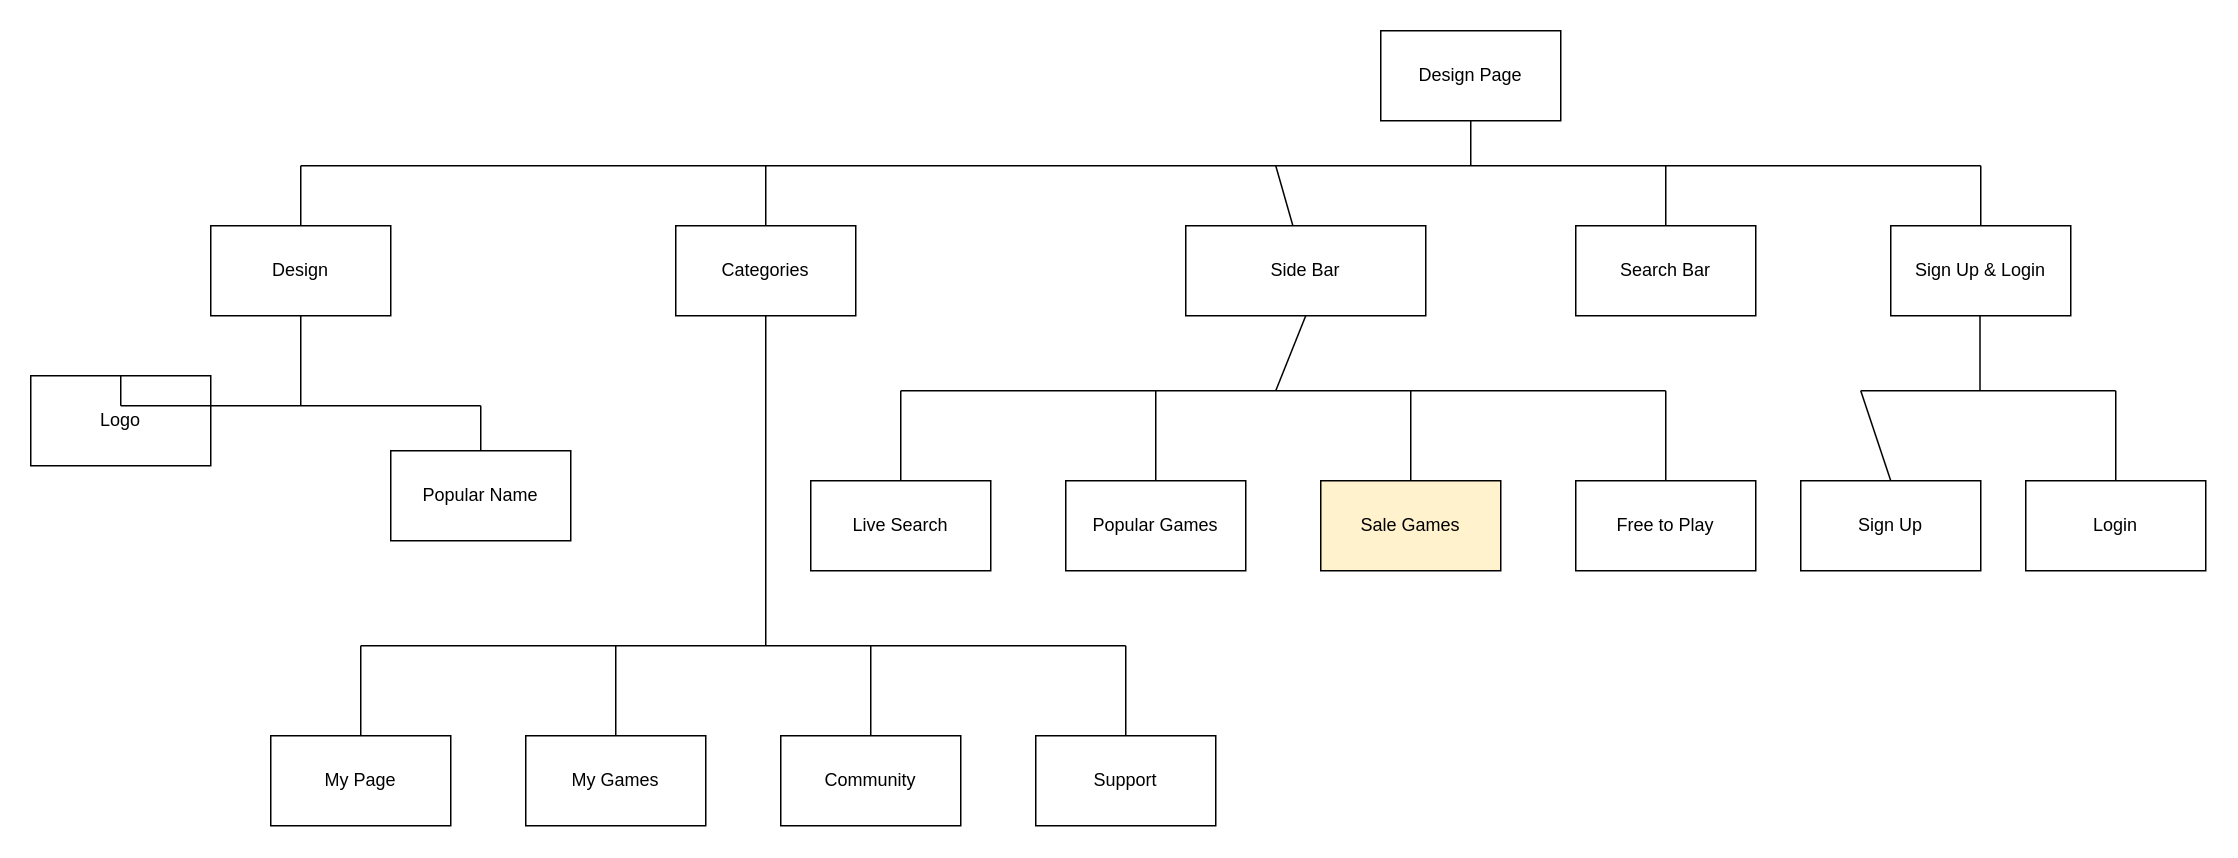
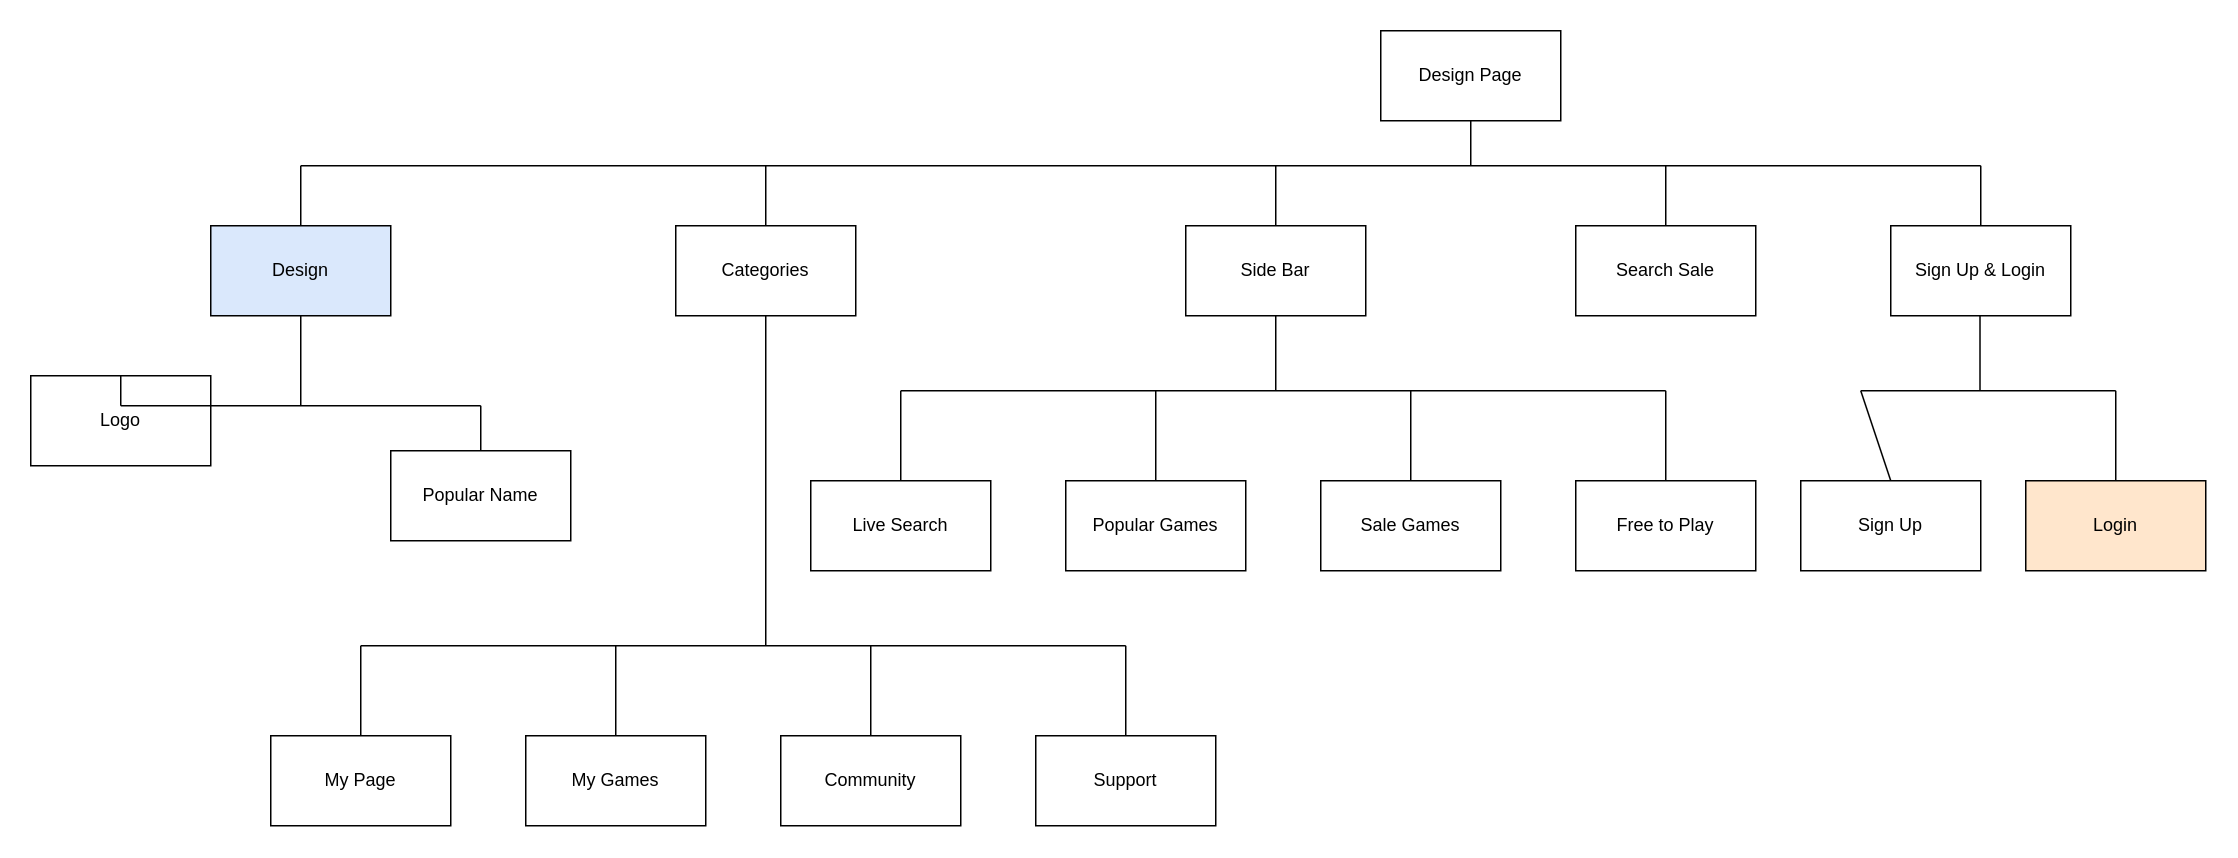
node "Design": fillcolor #ffffff -> #dae8fc
node "Side Bar": size 240x90 -> 180x90
node "Search Bar": label "Search Bar" -> "Search Sale"
node "Sale Games": fillcolor #fff2cc -> #ffffff
node "Login": fillcolor #ffffff -> #ffe6cc
